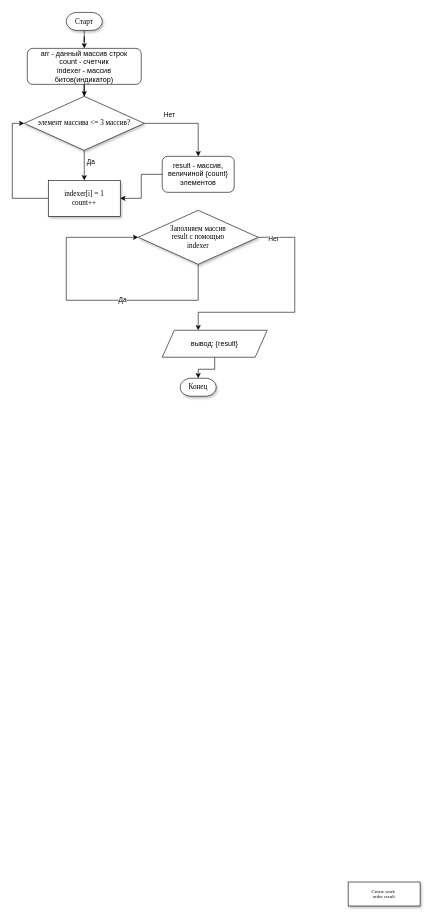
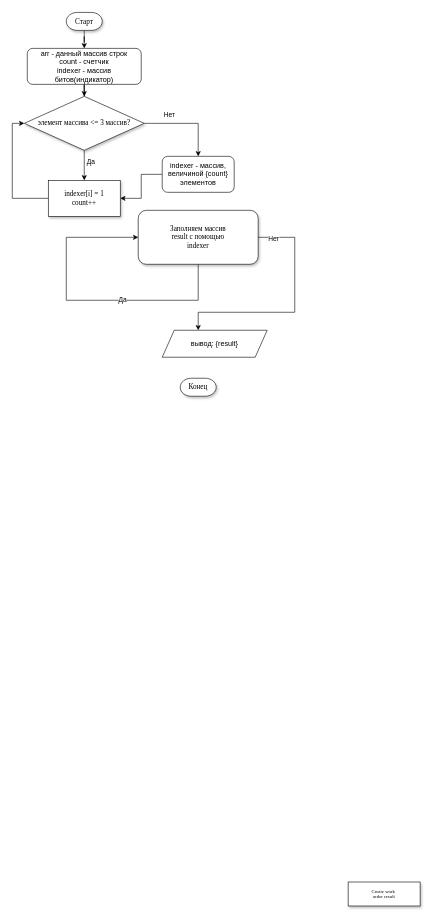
node "result - массив, величиной {count} элементов": label "result - массив, величиной {count} элементов" -> "indexer - массив, величиной {count} элементов"
node "Заполняем массив result с помощью indexer": shape diamond -> rounded rectangle
edge "вывод: {result}" -> "Конец": removed
